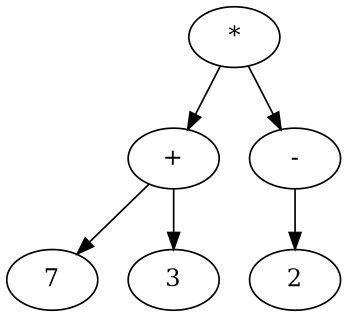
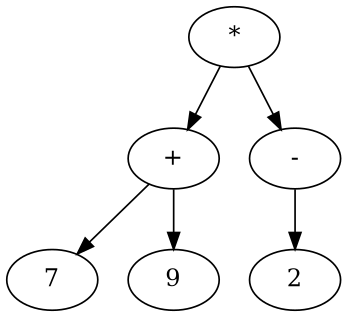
node "3": label "3" -> "9"
